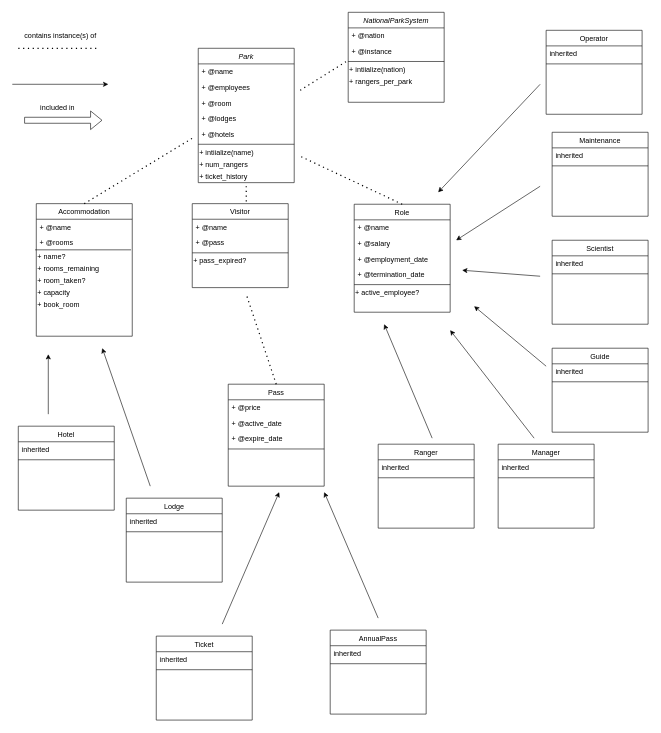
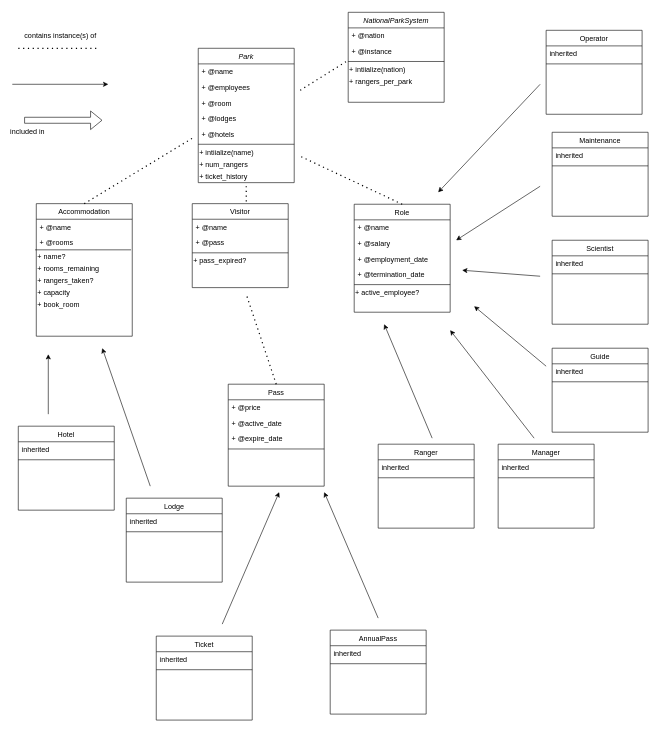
node "included in": moved (57, 108) -> (27, 132)
node "+ room_taken?": label "+ room_taken?" -> "+ rangers_taken?"
